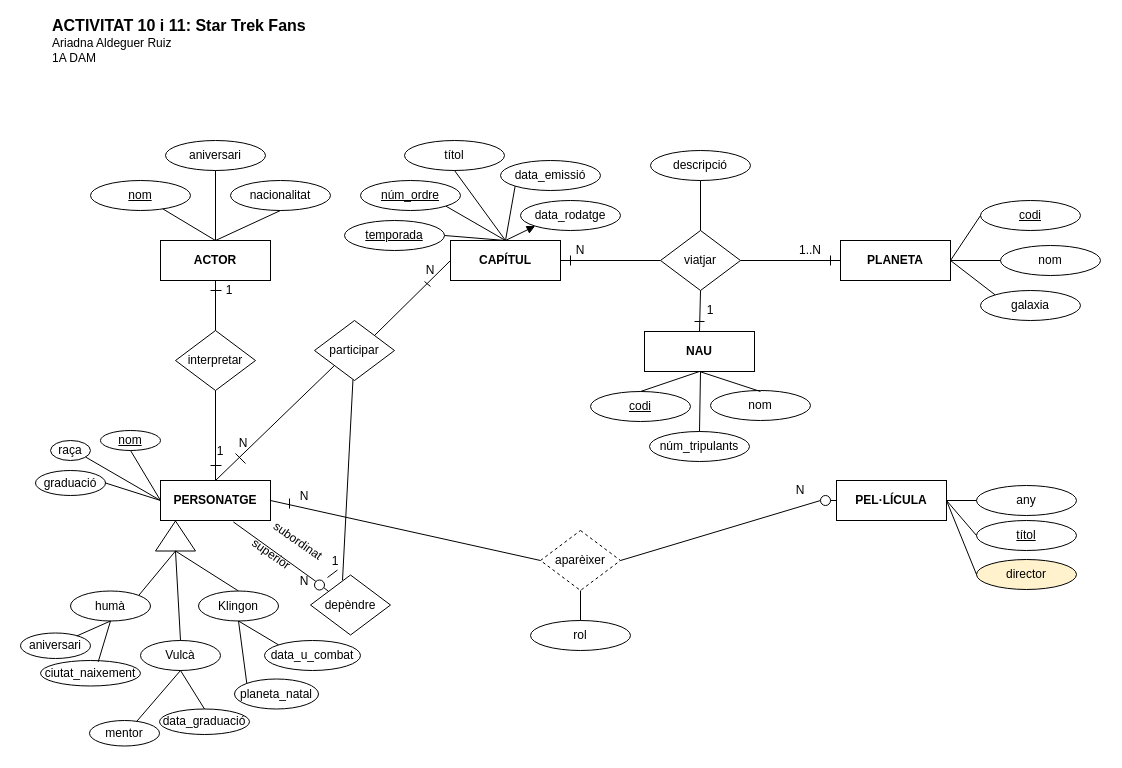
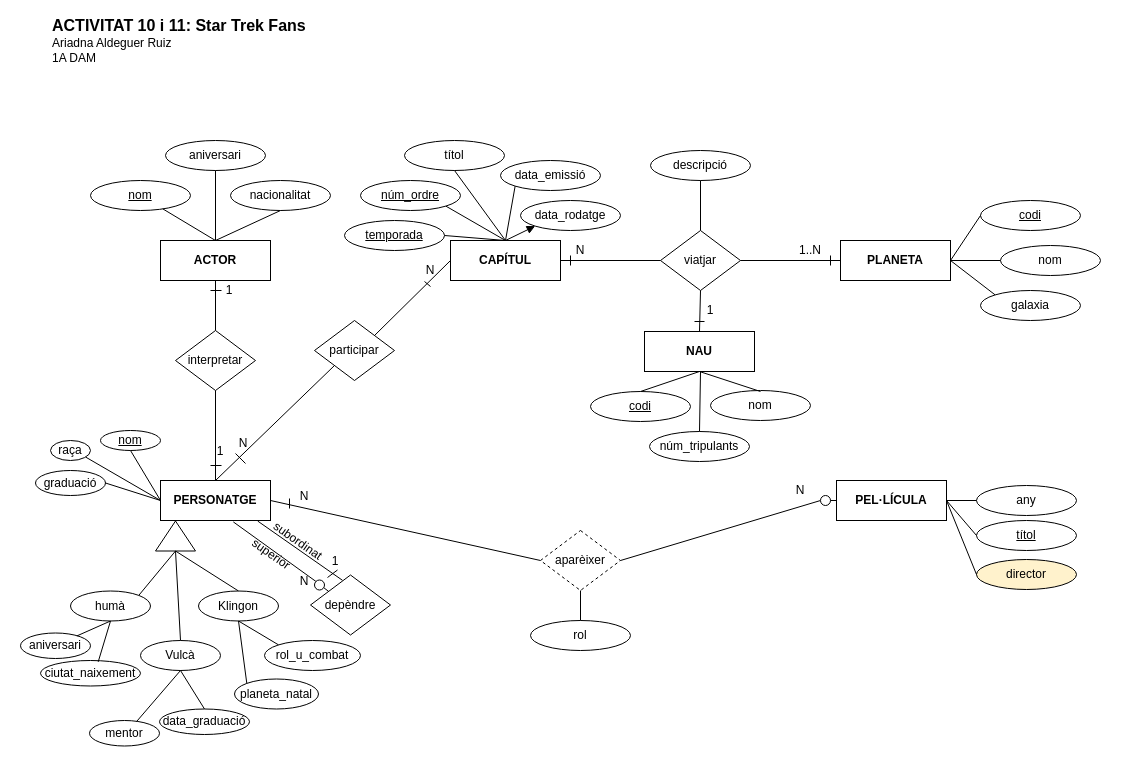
edge "participar" -- "depèndre": now "PERSONATGE" -- "depèndre"
node "data_u_combat": label "data_u_combat" -> "rol_u_combat"
